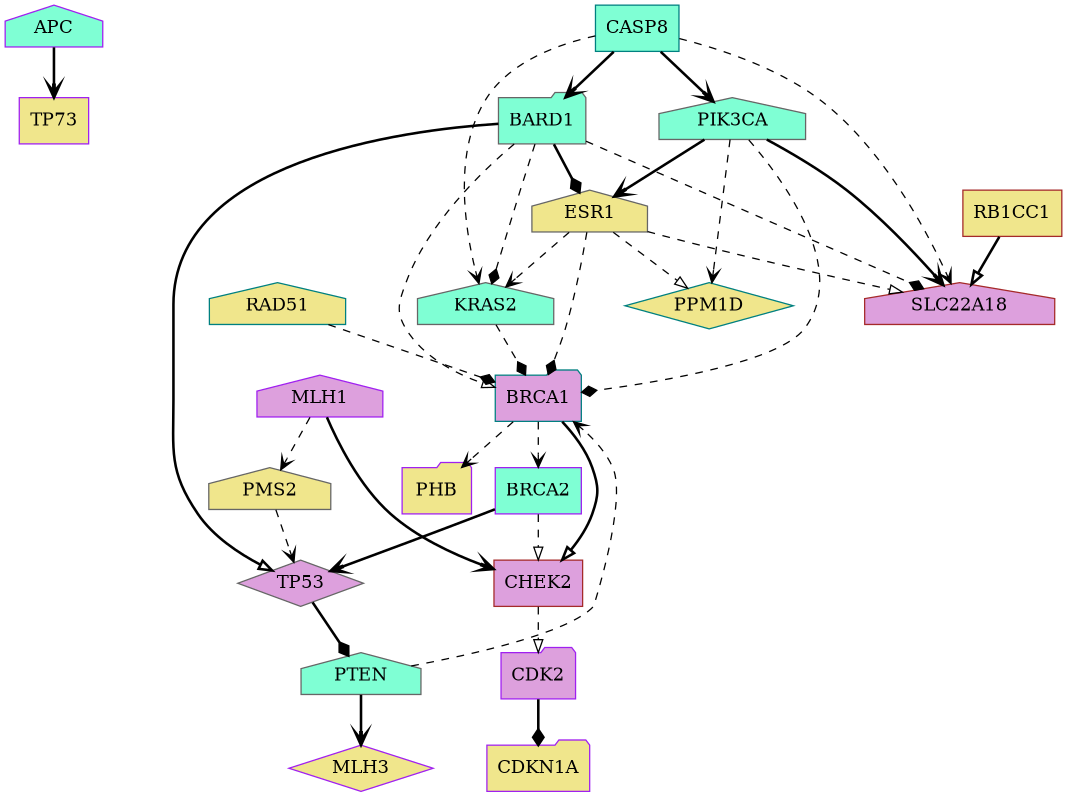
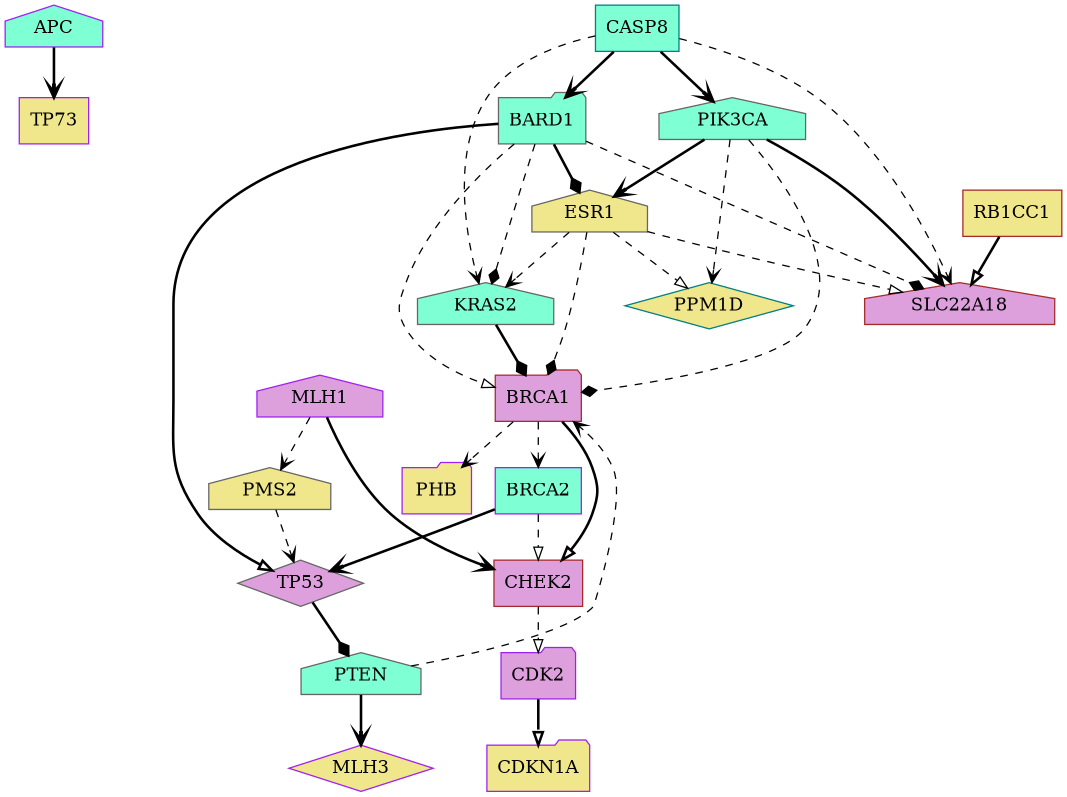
node "RAD51": removed
edge "KRAS2" -> "BRCA1": style dashed -> bold
node "BRCA1": color teal -> brown
edge "CDK2" -> "CDKN1A": arrowhead diamond -> onormal
